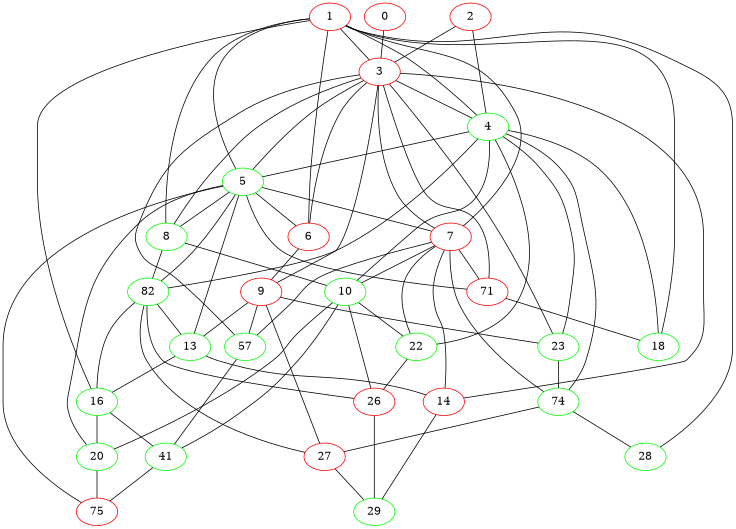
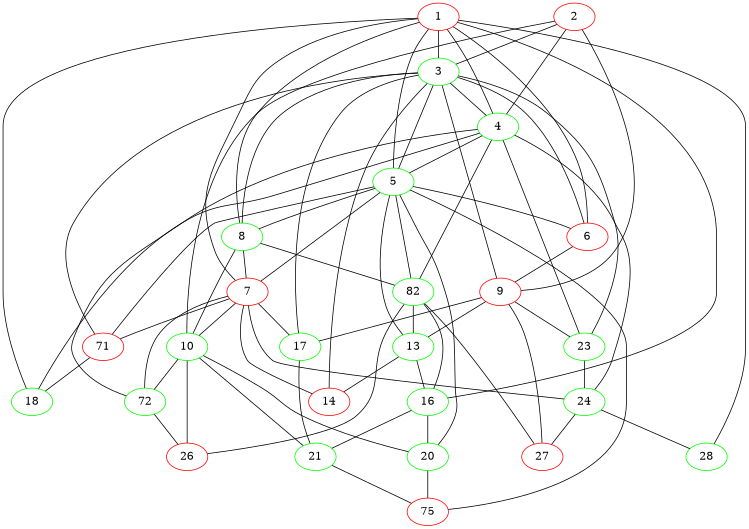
node "0": removed
node "3": color red -> green
edge "3" -- "7": now "8" -- "7"
edge "2" -- "9": added
edge "4" -- "10": now "2" -- "10"
node "57": label "57" -> "17"
node "22": label "22" -> "72"
node "74": label "74" -> "24"
node "41": label "41" -> "21"
node "29": removed
